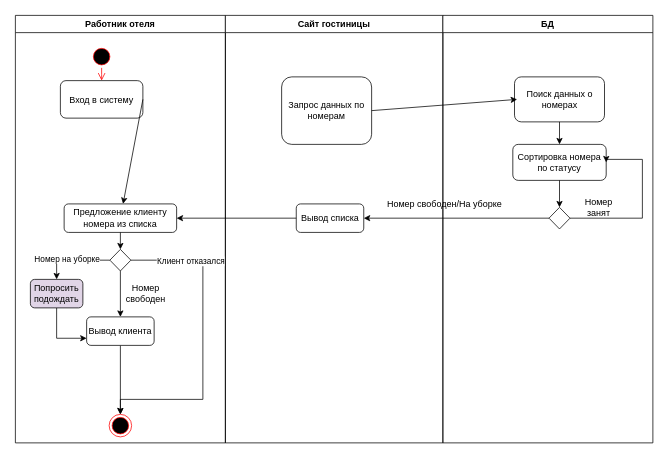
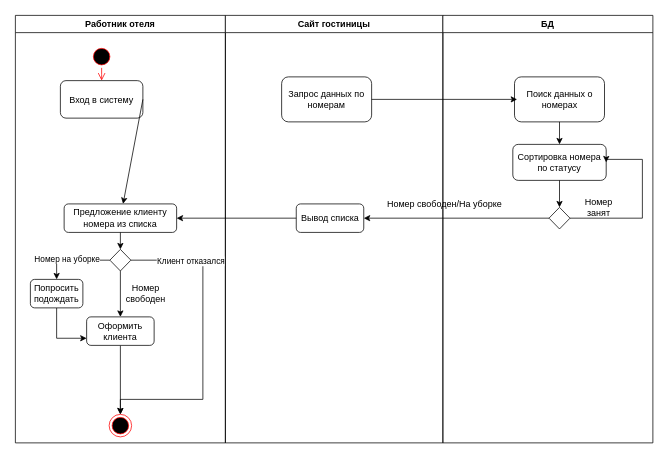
node "Запрос данных по номерам": size 90x68 -> 90x45
node "Попросить подождать": fillcolor #e1d5e7 -> #ffffff
node "Вывод клиента": label "Вывод клиента" -> "Оформить клиента"
